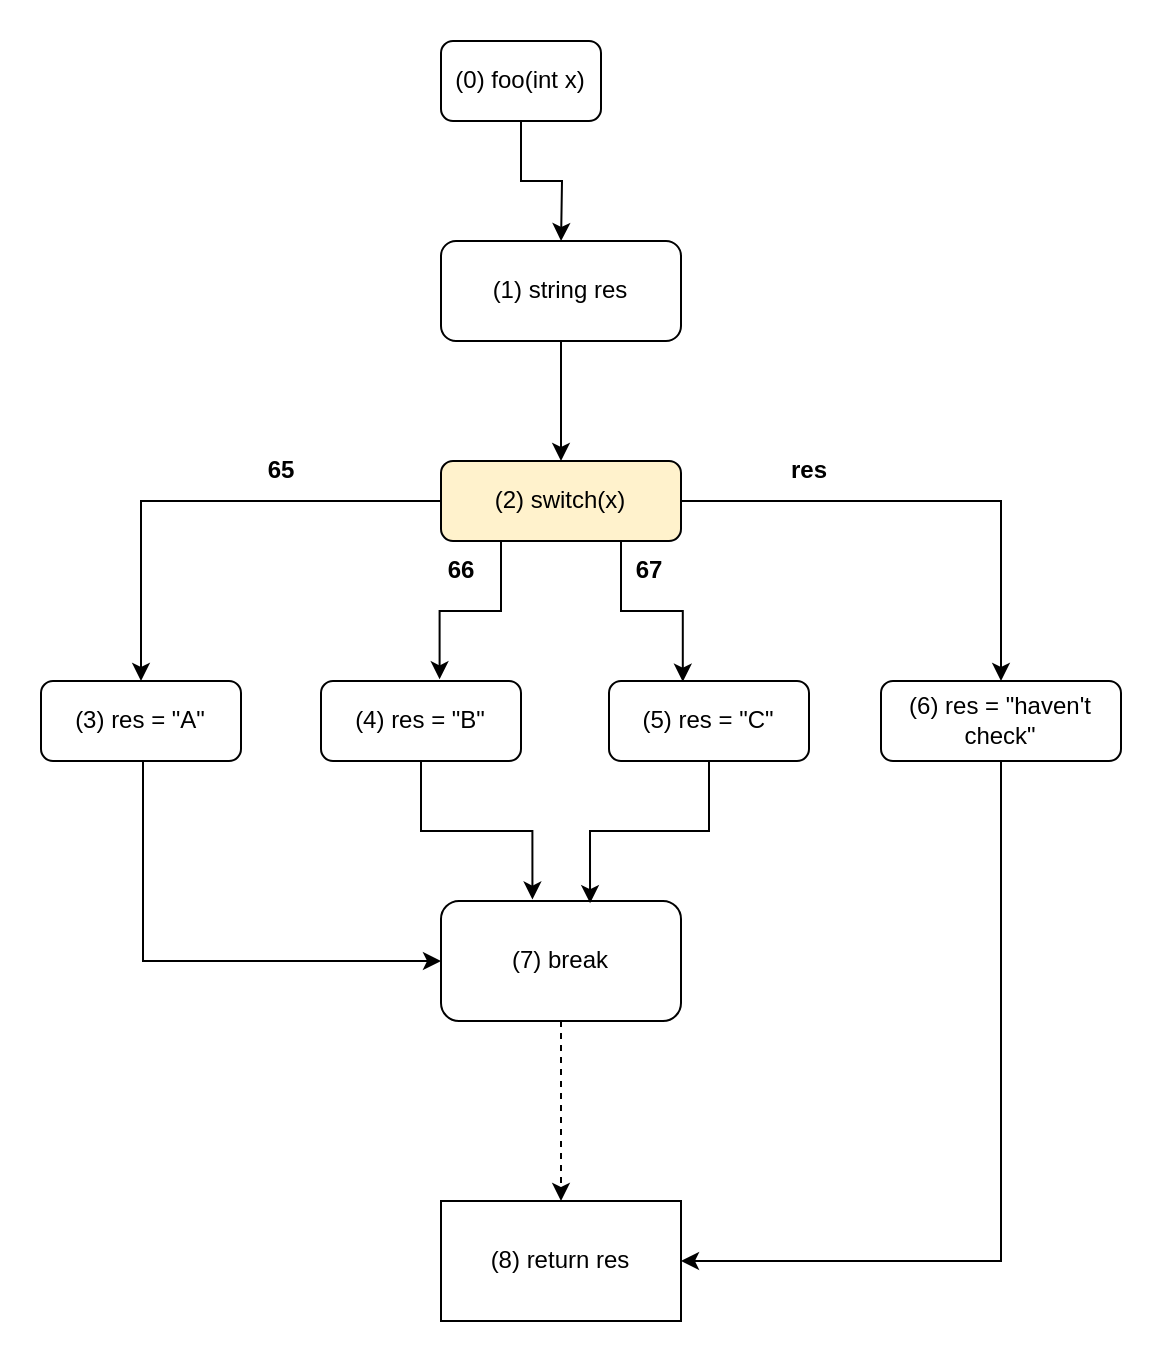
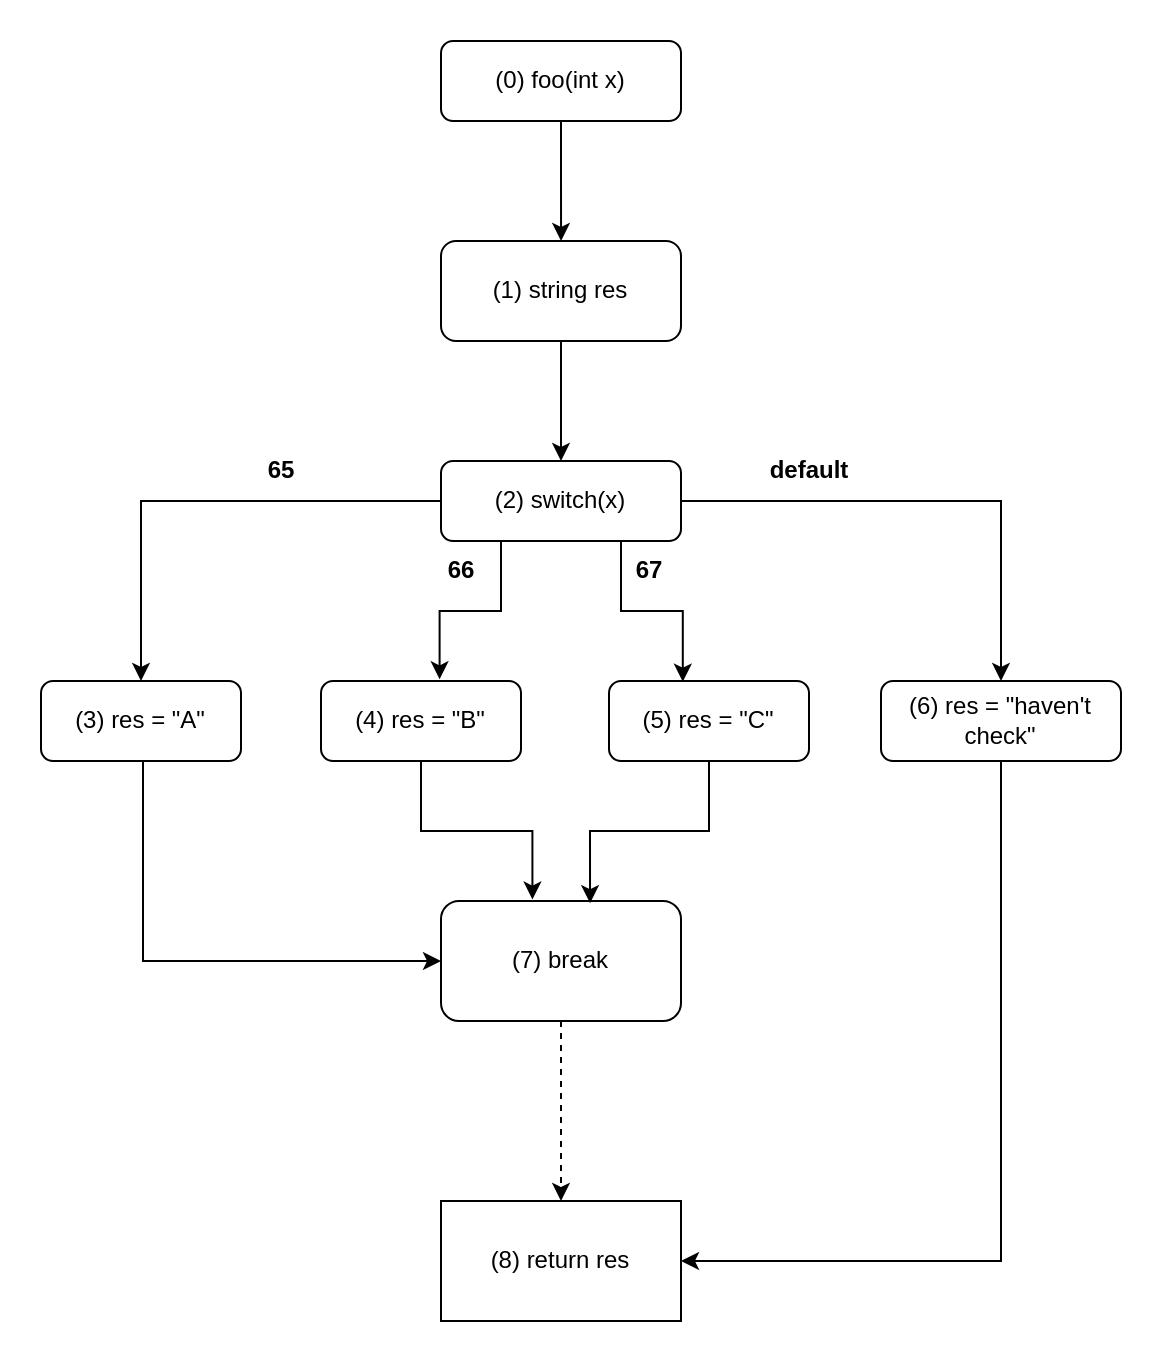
node "(0) foo(int x)": size 160x80 -> 240x80
node "res": label "res" -> "default"
node "(2) switch(x)": fillcolor #fff2cc -> #ffffff
